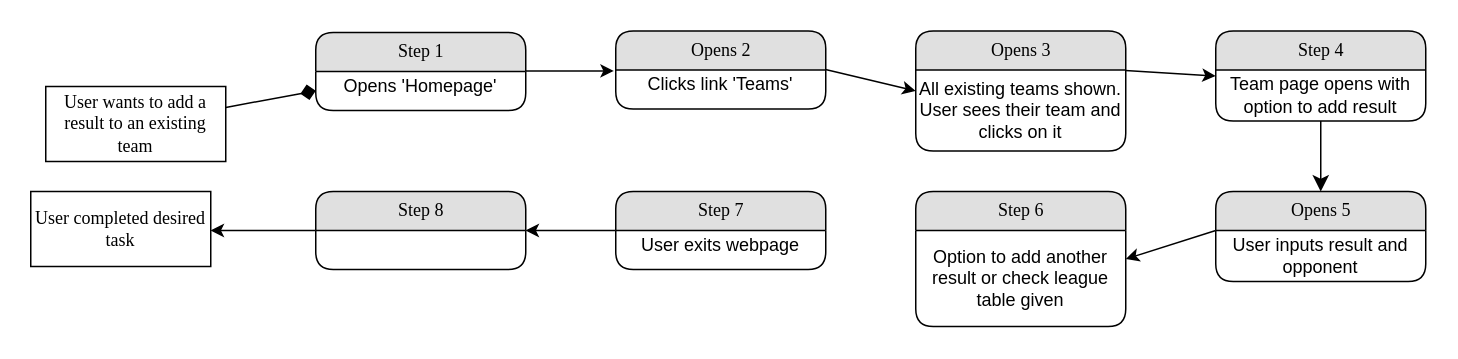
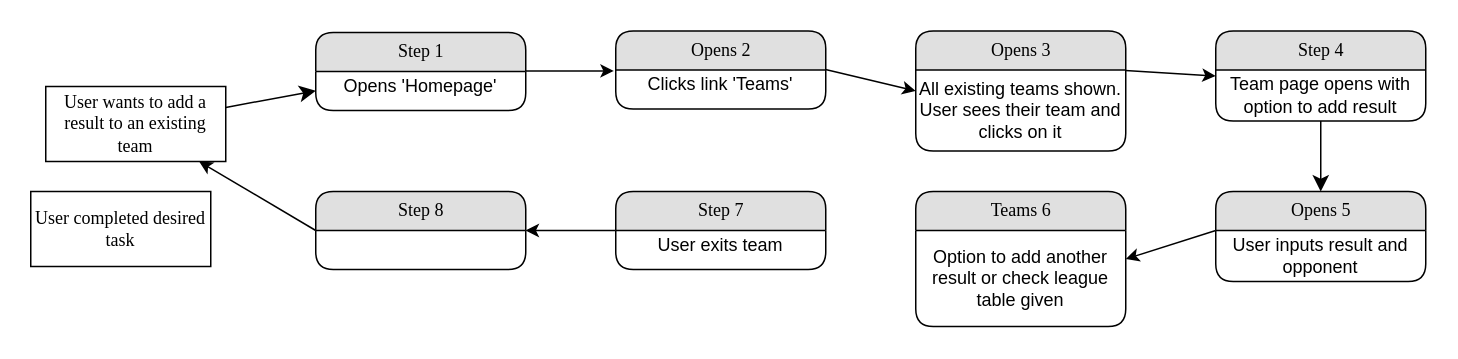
edge "User wants to add a result to an existing team" -> "Step 1": arrowhead diamond -> classic
node "Step 6": label "Step 6" -> "Teams 6"
edge "Step 8" -> "User completed desired task": now "Step 8" -> "User wants to add a result to an existing team"
node "User exits webpage": label "User exits webpage" -> "User exits team"
